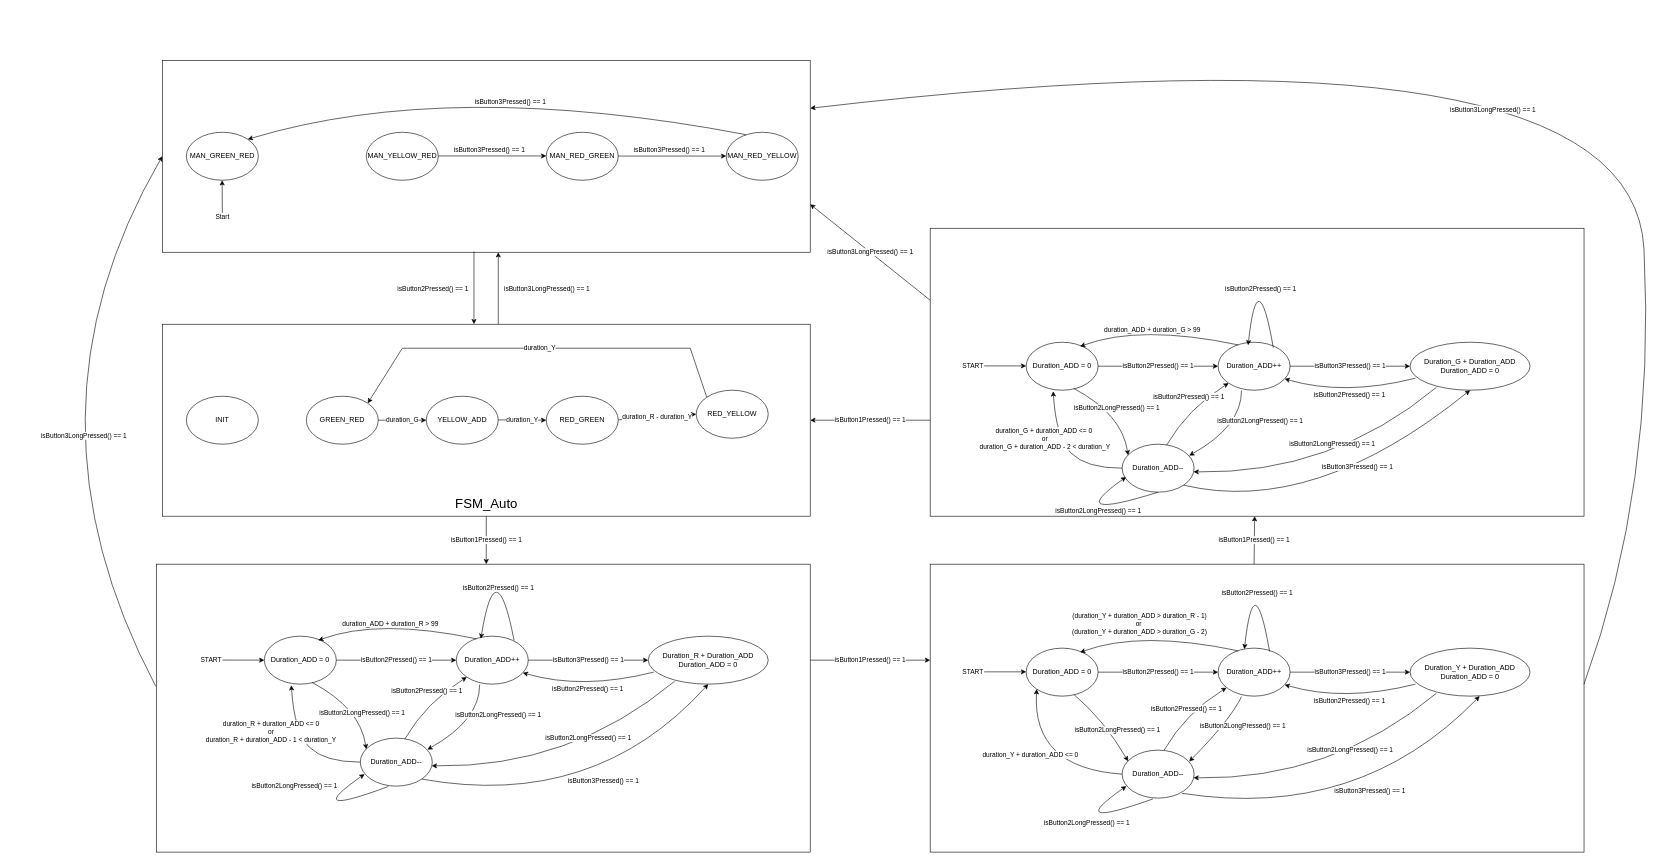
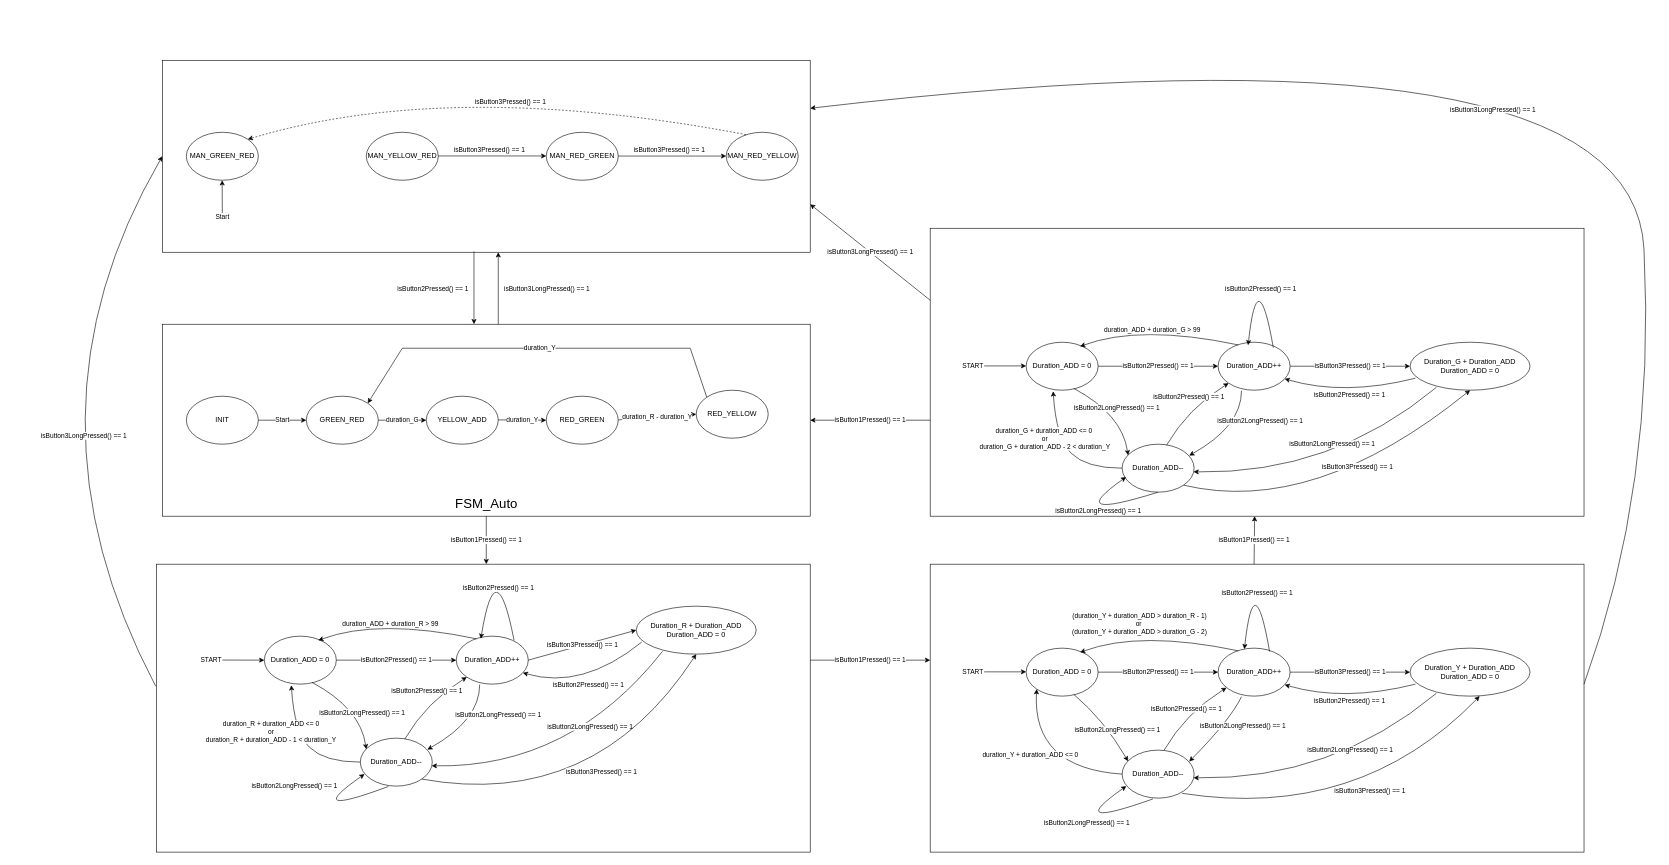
edge "MAN_RED_YELLOW" -> "MAN_GREEN_RED": style solid -> dashed
edge "INIT" -> "GREEN_RED": added, label "Start"
node "Duration_R + Duration_ADD Duration_ADD = 0": moved (708, 660) -> (696, 630)
